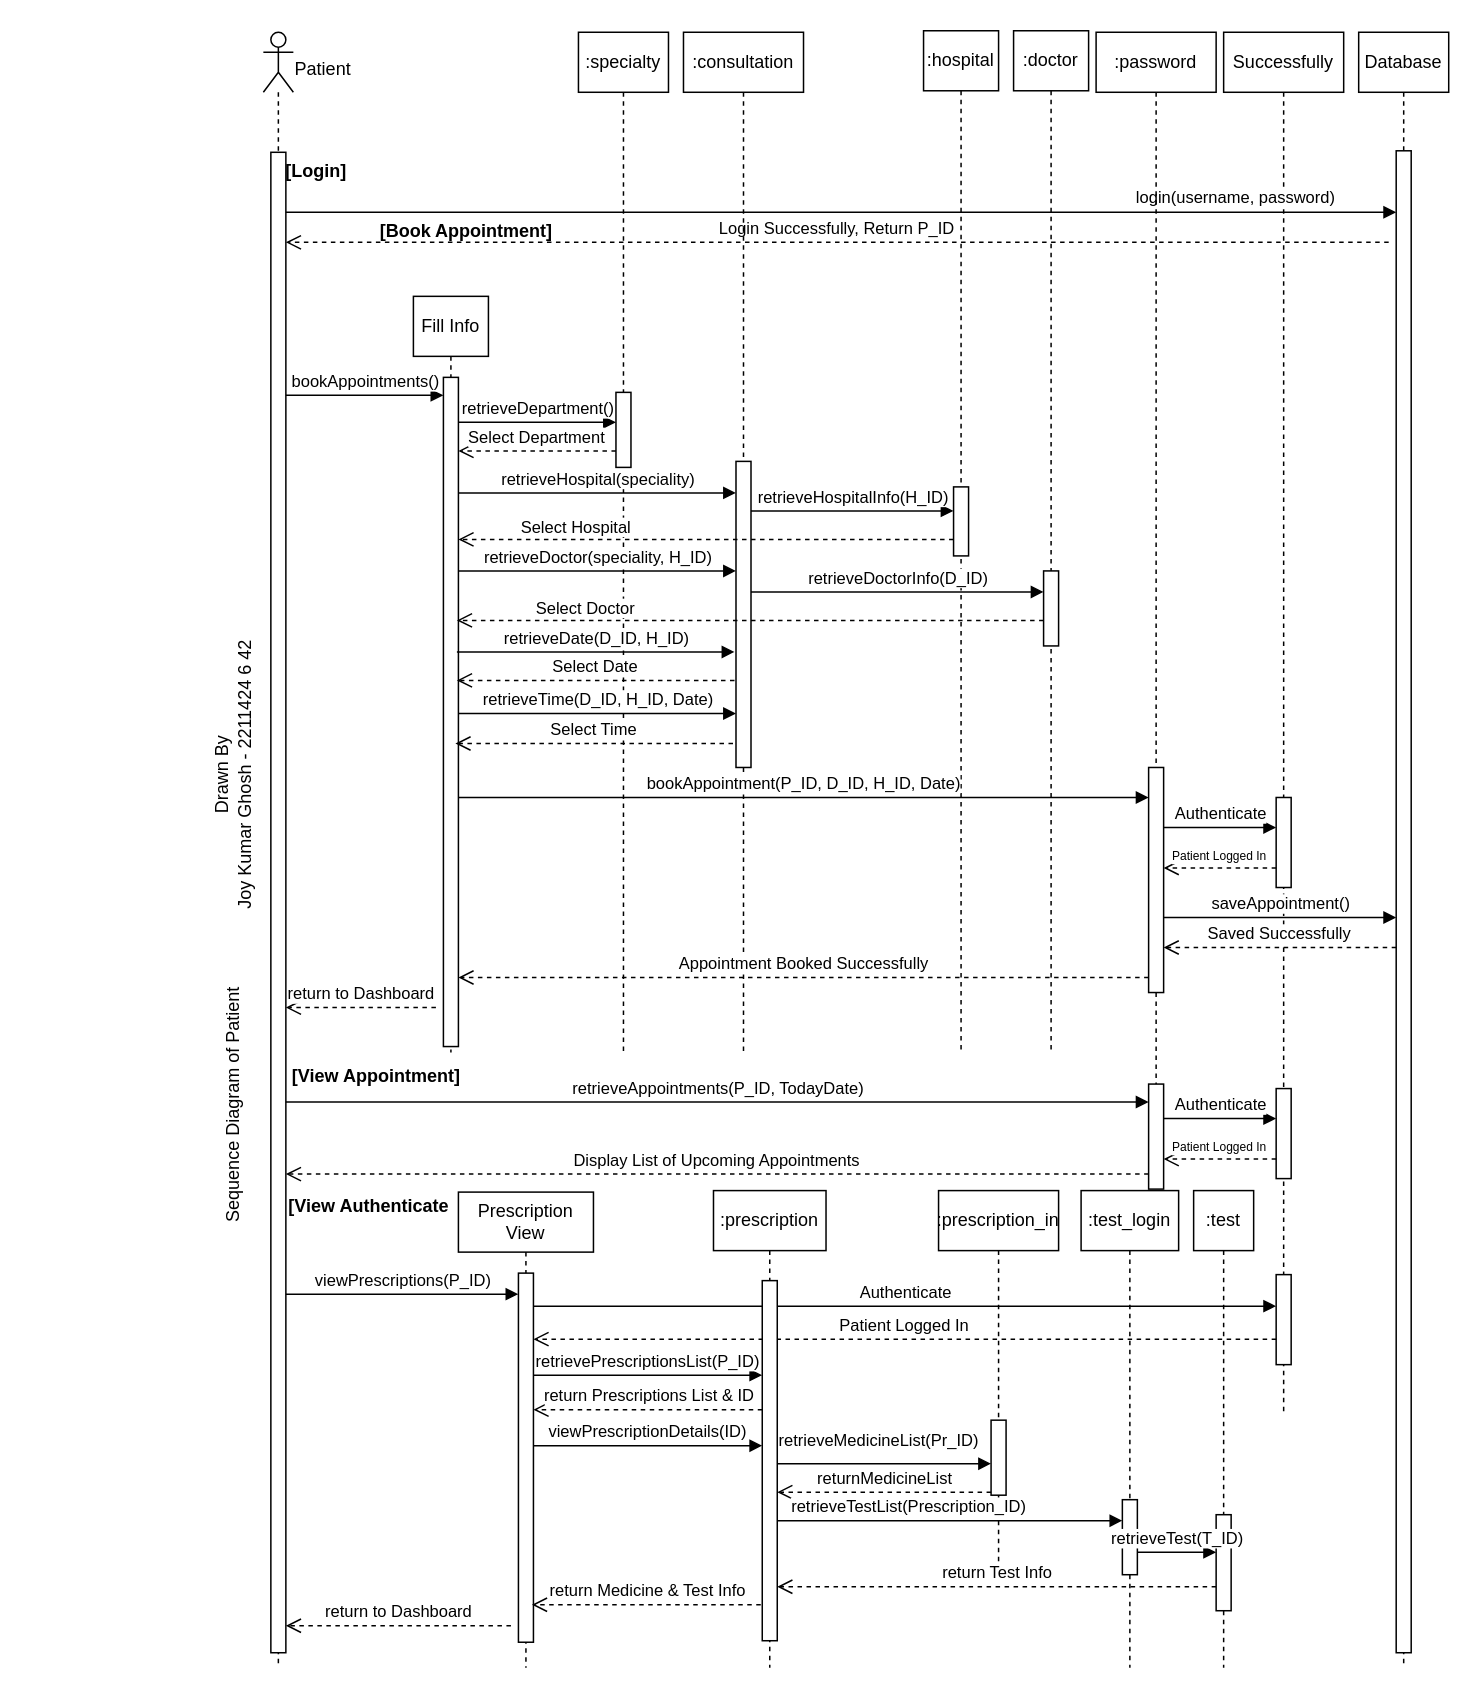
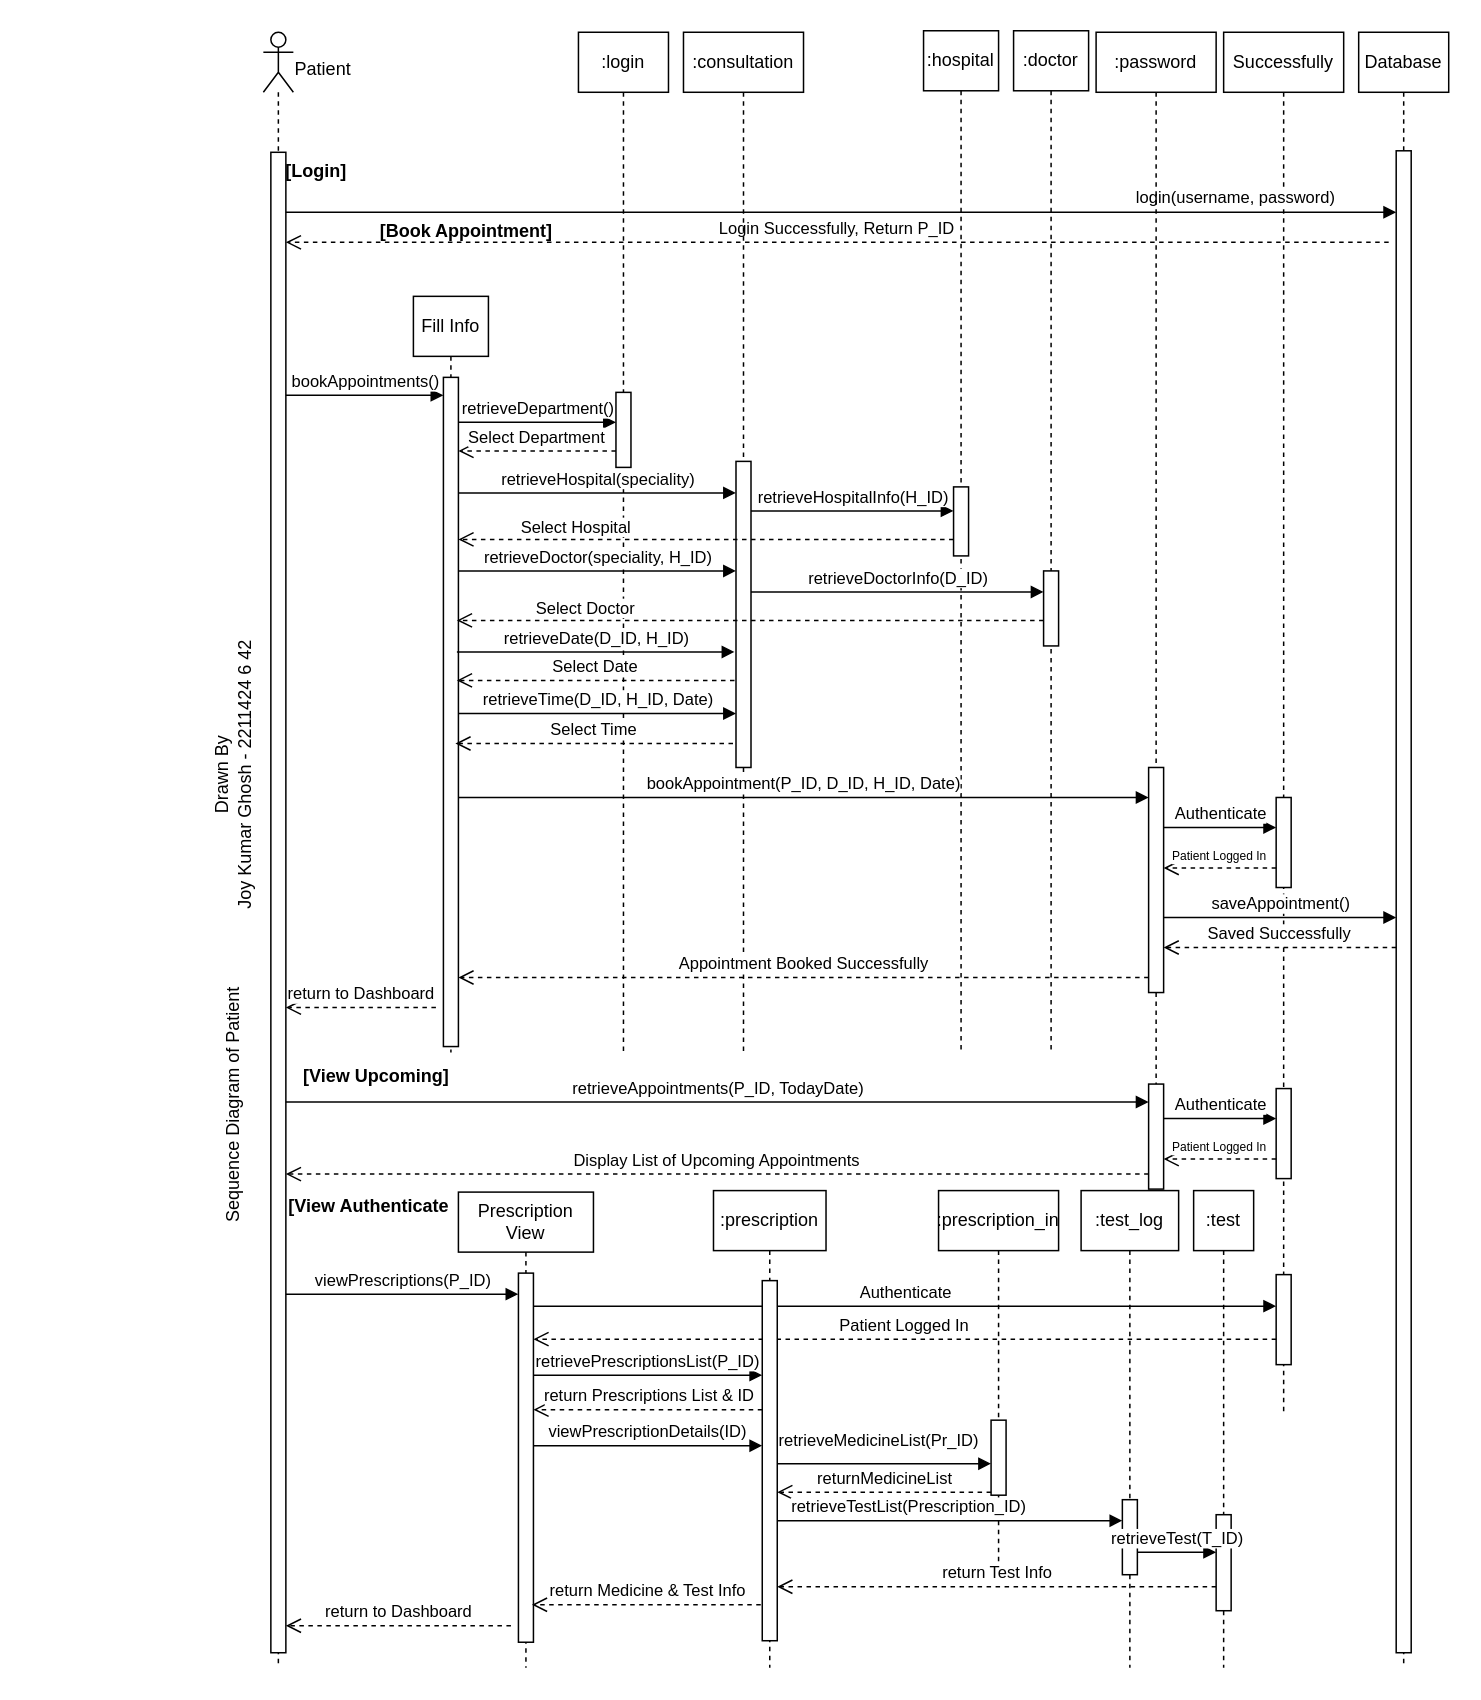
node ":specialty": label ":specialty" -> ":login"
node "[View Appointment]": label "[View Appointment]" -> "[View Upcoming]"
node ":test_login": label ":test_login" -> ":test_log"
